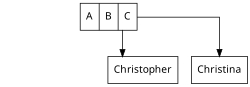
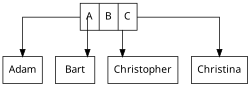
node "Adam": added
node "Bart": added
